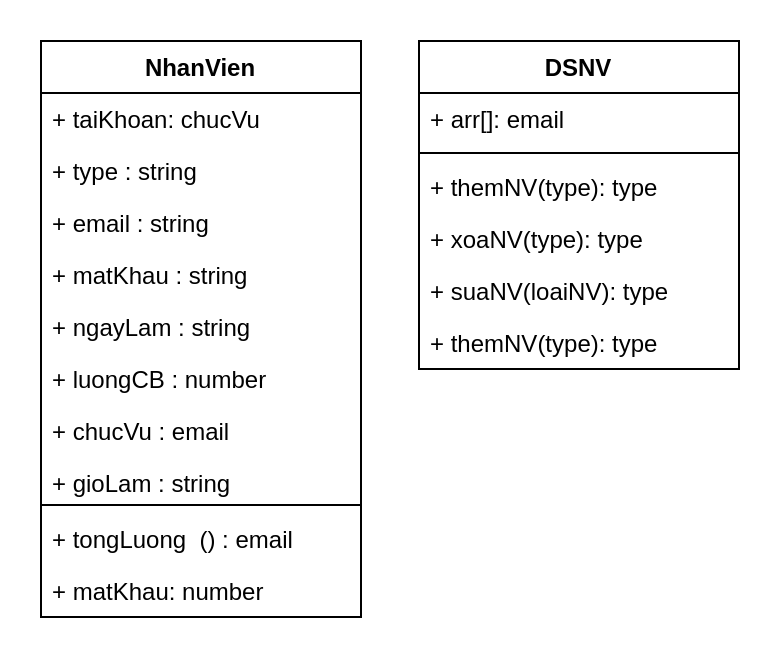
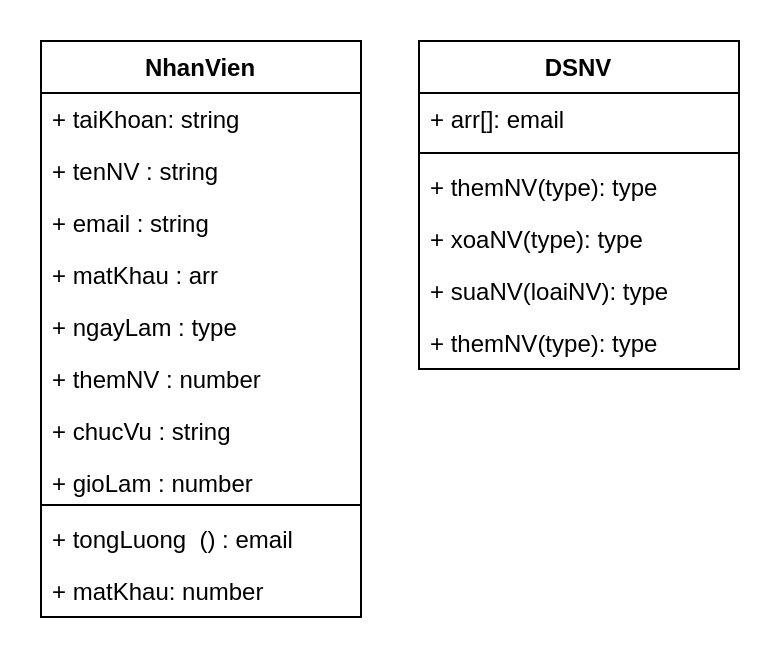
node "+ taiKhoan: chucVu": label "+ taiKhoan: chucVu" -> "+ taiKhoan: string"
node "+ type : string": label "+ type : string" -> "+ tenNV : string"
node "+ matKhau : string": label "+ matKhau : string" -> "+ matKhau : arr"
node "+ ngayLam : string": label "+ ngayLam : string" -> "+ ngayLam : type"
node "+ luongCB : number": label "+ luongCB : number" -> "+ themNV : number"
node "+ chucVu : email": label "+ chucVu : email" -> "+ chucVu : string"
node "+ gioLam : string": label "+ gioLam : string" -> "+ gioLam : number"
